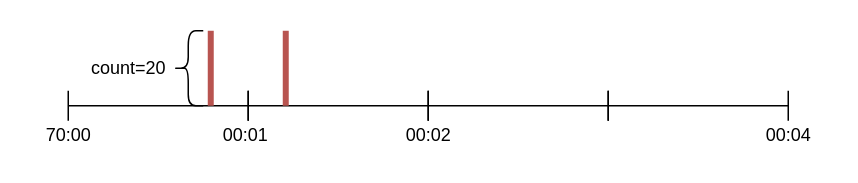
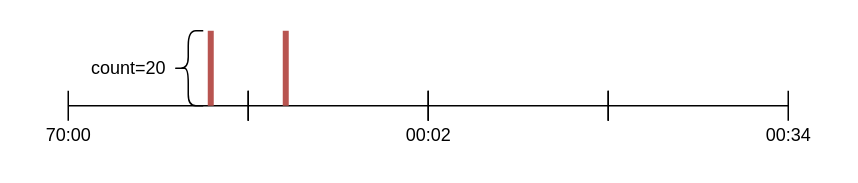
node "00:01": removed
node "00:04": label "00:04" -> "00:34"
